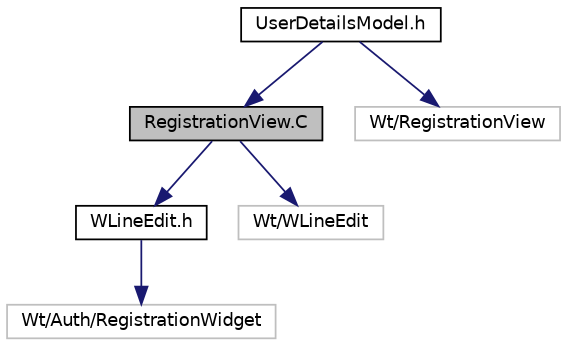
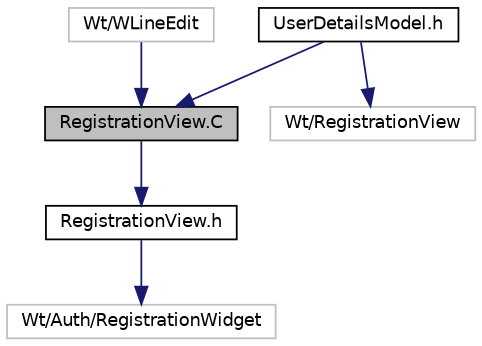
edge "RegistrationView.C" -> "Wt/WLineEdit": reversed
node "WLineEdit.h": label "WLineEdit.h" -> "RegistrationView.h"
